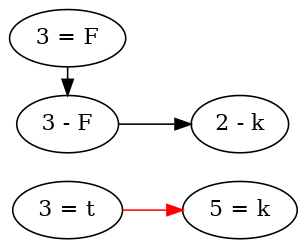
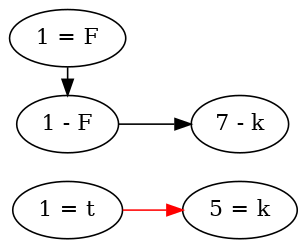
node "3 = F": label "3 = F" -> "1 = F"
node "3 - F": label "3 - F" -> "1 - F"
node "2 - k": label "2 - k" -> "7 - k"
node "3 = t": label "3 = t" -> "1 = t"
